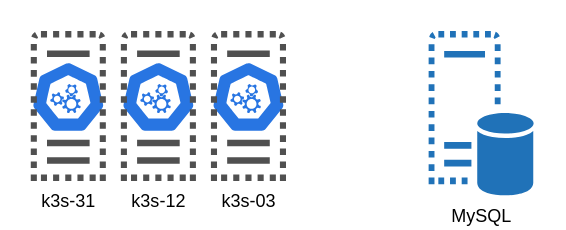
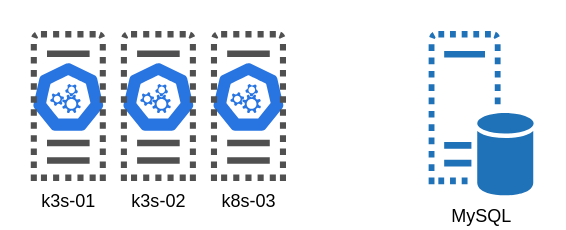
node "k3s-31": label "k3s-31" -> "k3s-01"
node "k3s-12": label "k3s-12" -> "k3s-02"
node "k3s-03": label "k3s-03" -> "k8s-03"
